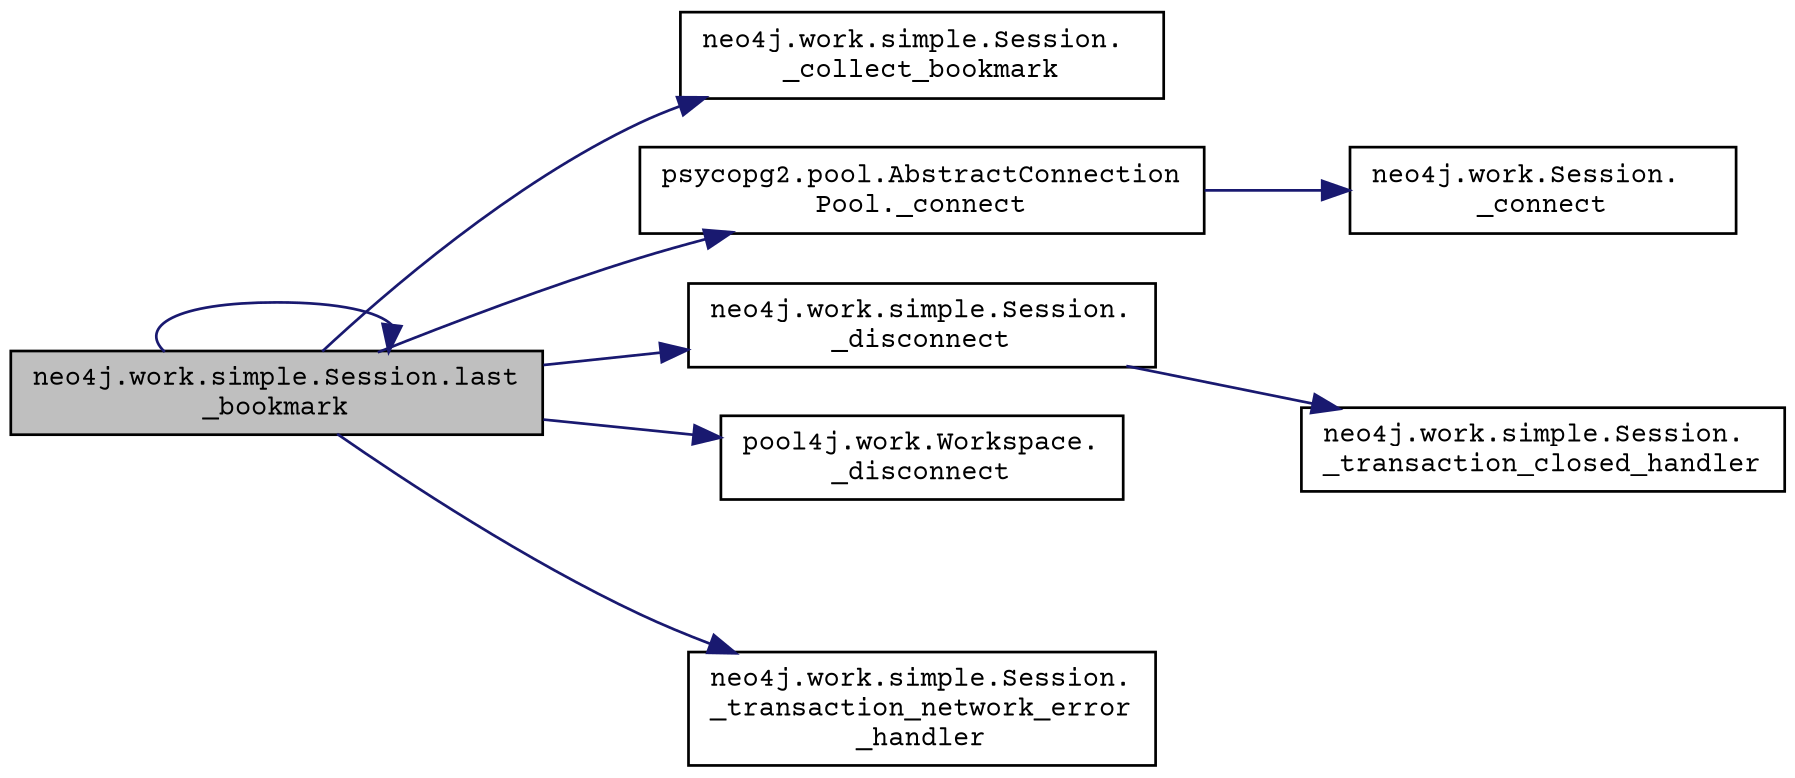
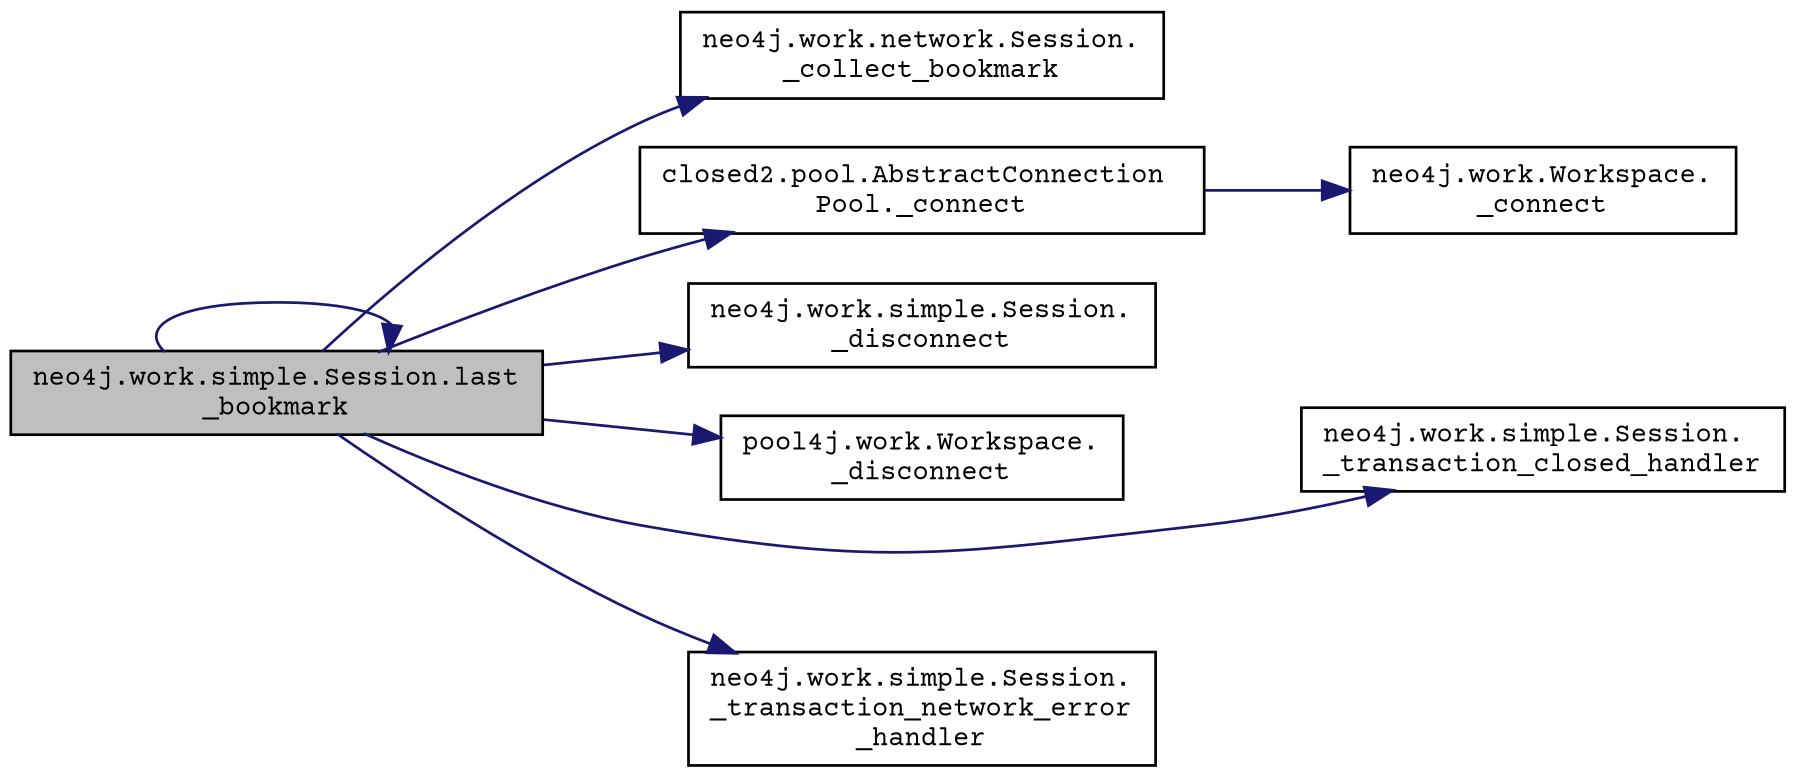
node "neo4j.work.simple.Session. _collect_bookmark": label "neo4j.work.simple.Session. _collect_bookmark" -> "neo4j.work.network.Session. _collect_bookmark"
node "psycopg2.pool.AbstractConnection Pool._connect": label "psycopg2.pool.AbstractConnection Pool._connect" -> "closed2.pool.AbstractConnection Pool._connect"
node "neo4j.work.Session. _connect": label "neo4j.work.Session. _connect" -> "neo4j.work.Workspace. _connect"
edge "neo4j.work.simple.Session. _disconnect" -> "neo4j.work.simple.Session. _transaction_closed_handler": now "neo4j.work.simple.Session.last _bookmark" -> "neo4j.work.simple.Session. _transaction_closed_handler"
